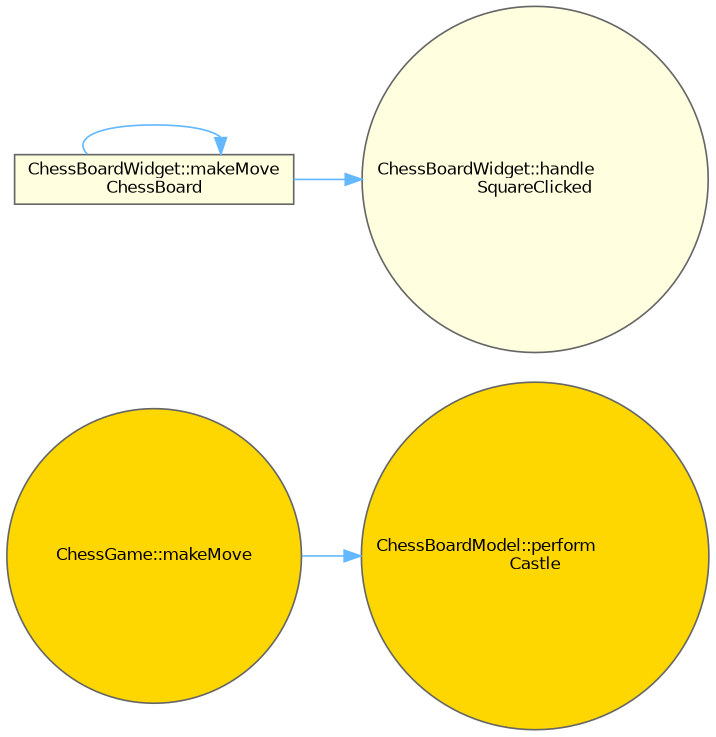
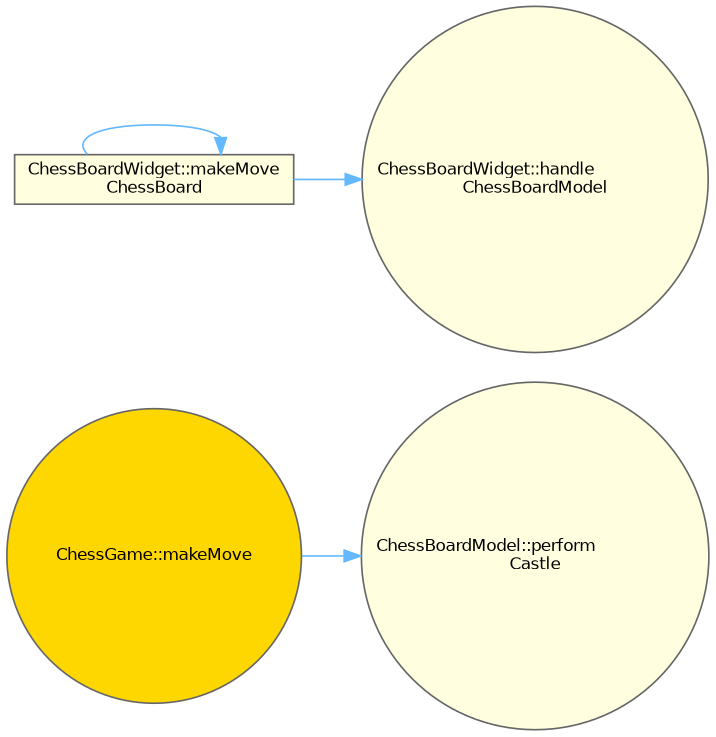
node "ChessBoardWidget::handle SquareClicked": label "ChessBoardWidget::handle SquareClicked" -> "ChessBoardWidget::handle ChessBoardModel"
node "ChessBoardModel::perform Castle": fillcolor gold -> lightyellow
